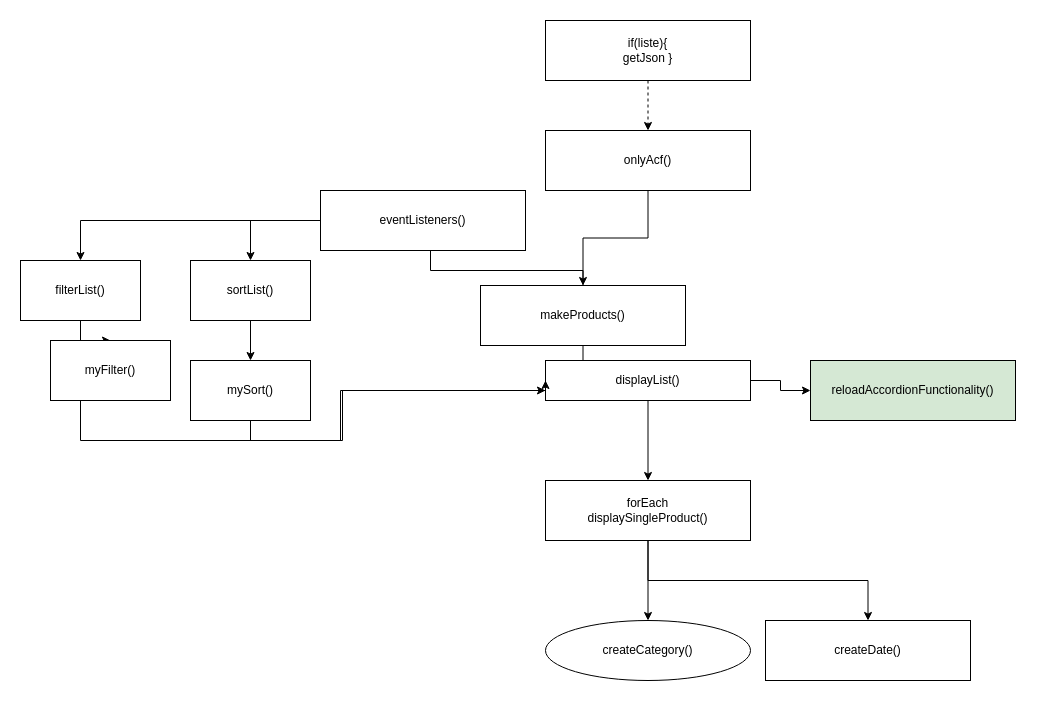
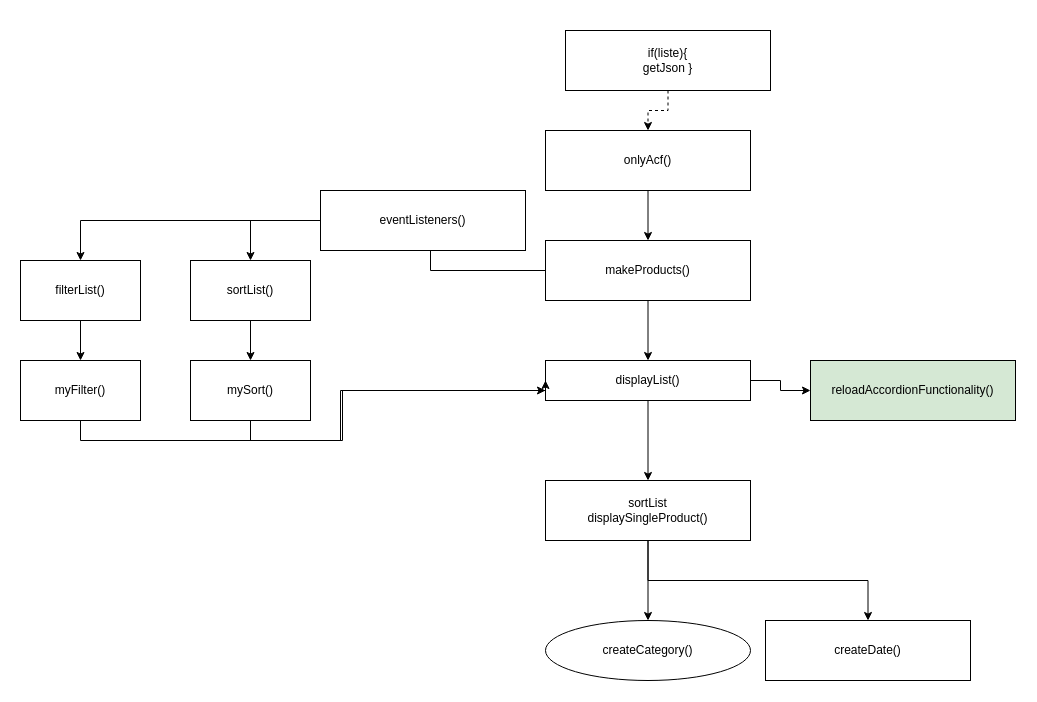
node "if(liste){ getJson }": moved (648, 51) -> (668, 61)
node "makeProducts()": moved (583, 316) -> (648, 271)
node "myFilter()": moved (111, 371) -> (81, 391)
node "forEach displaySingleProduct()": label "forEach displaySingleProduct()" -> "sortList displaySingleProduct()"
